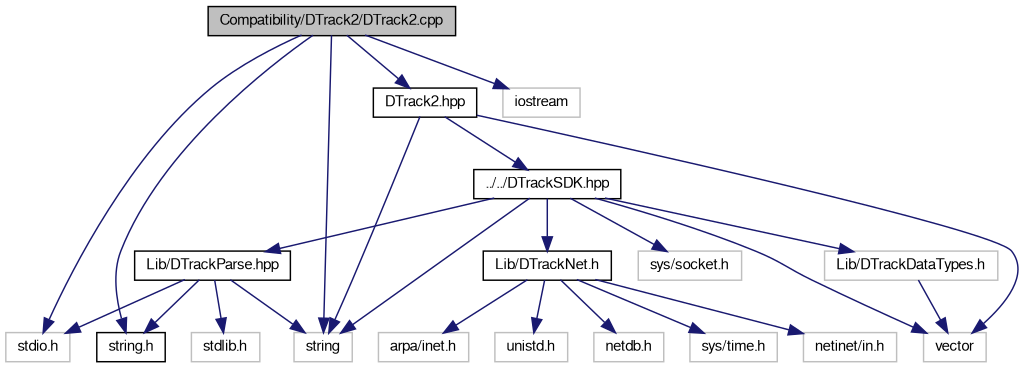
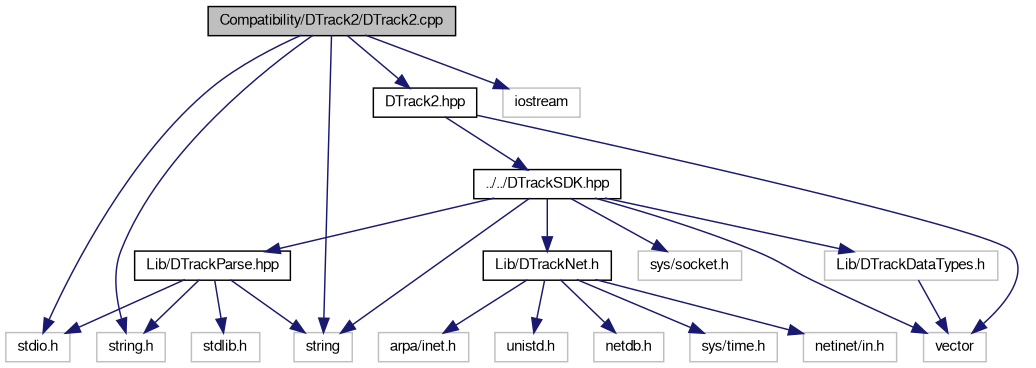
edge "DTrack2.hpp" -> "string": removed
node "string.h": color black -> grey75
